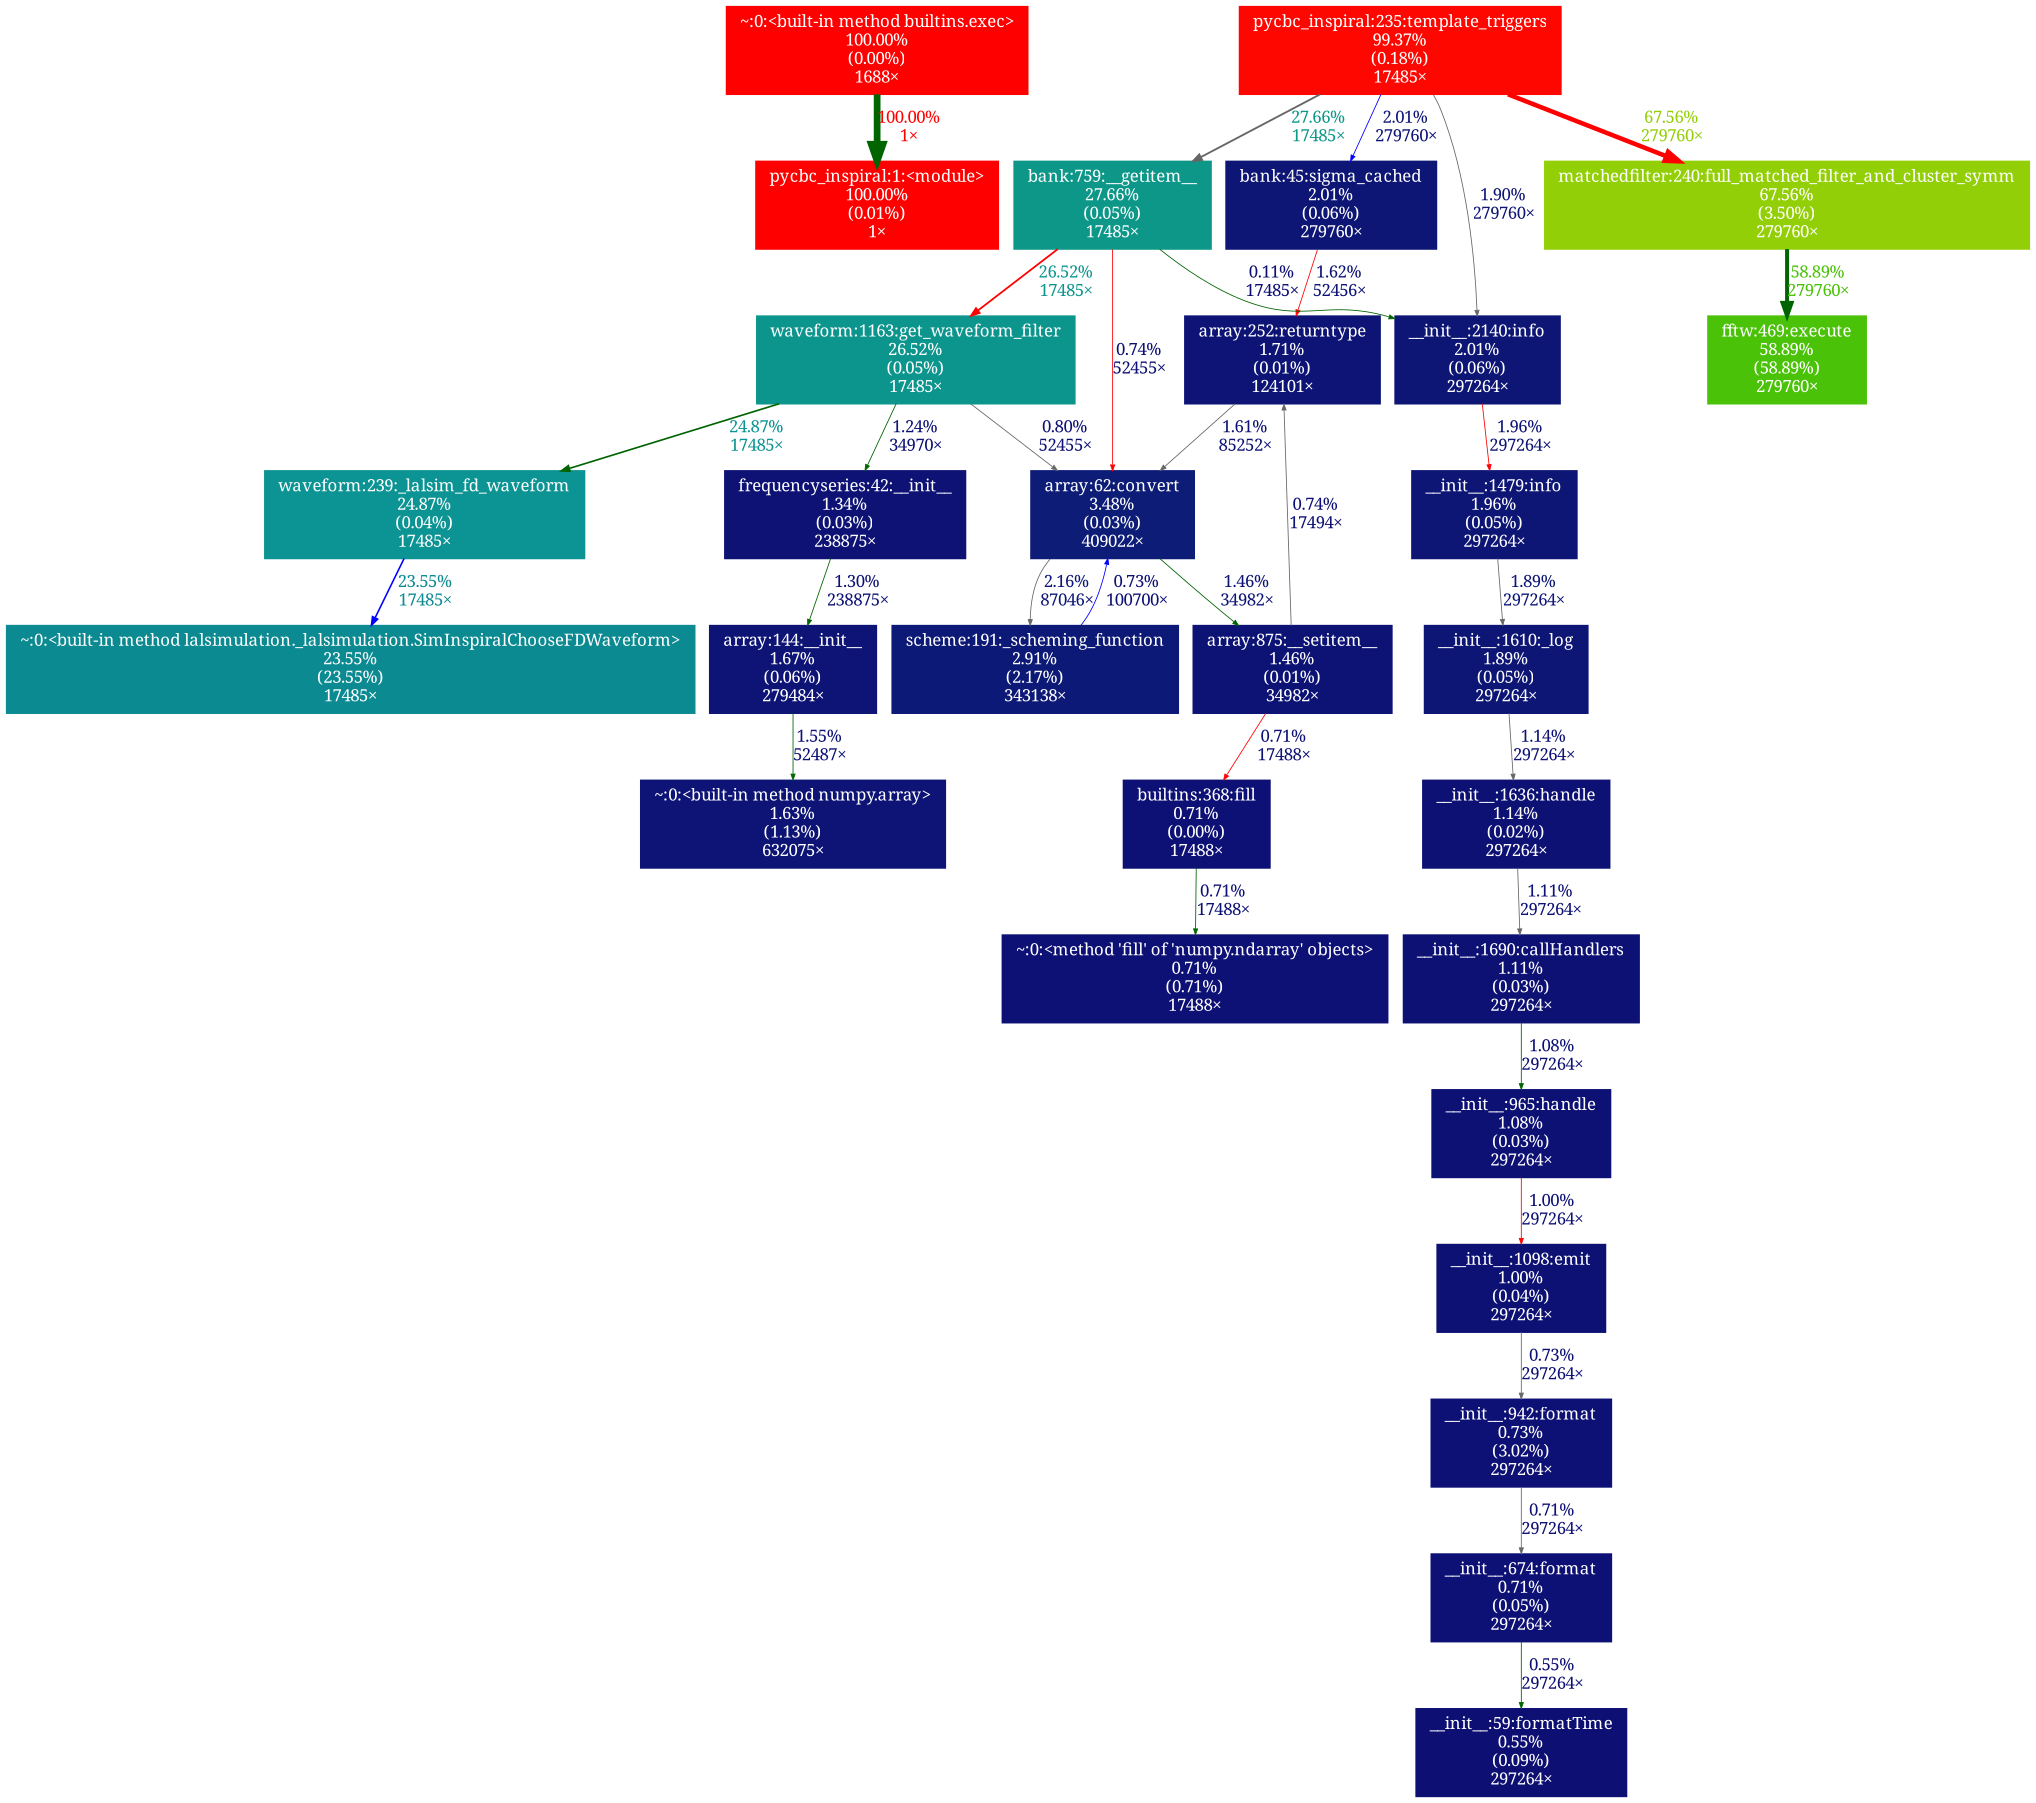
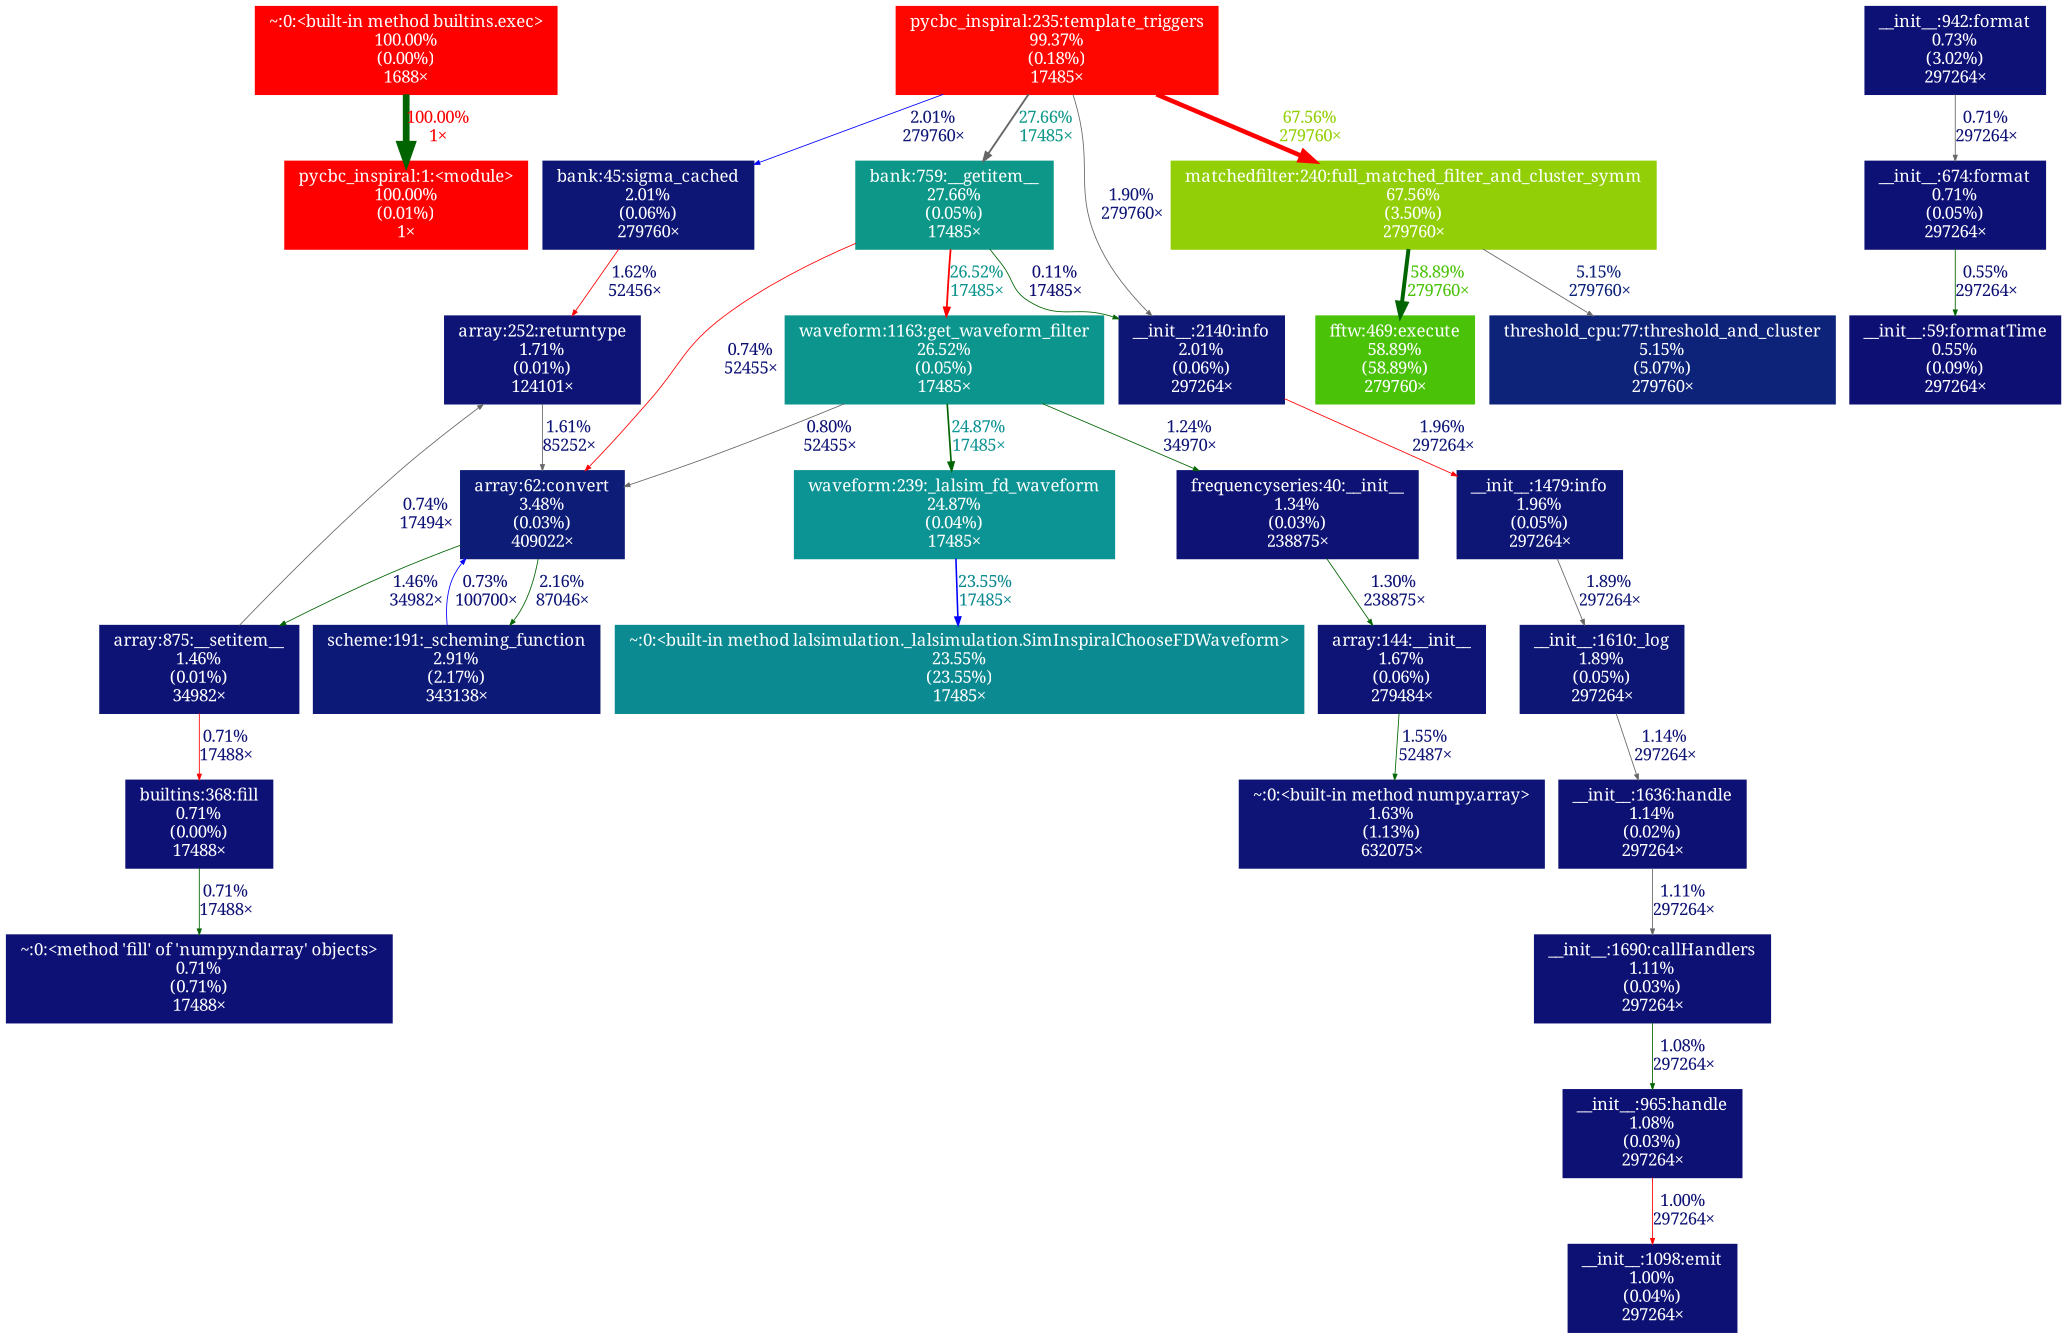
node "threshold_cpu:77:threshold_and_cluster 5.15% (5.07%) 279760×": added
node "frequencyseries:42:__init__ 1.34% (0.03%) 238875×": label "frequencyseries:42:__init__ 1.34% (0.03%) 238875×" -> "frequencyseries:40:__init__ 1.34% (0.03%) 238875×"
edge "array:62:convert 3.48% (0.03%) 409022×" -> "scheme:191:_scheming_function 2.91% (2.17%) 343138×": color gray40 -> darkgreen
edge "__init__:1098:emit 1.00% (0.04%) 297264×" -> "__init__:942:format 0.73% (3.02%) 297264×": removed, label "0.73% 297264×"
